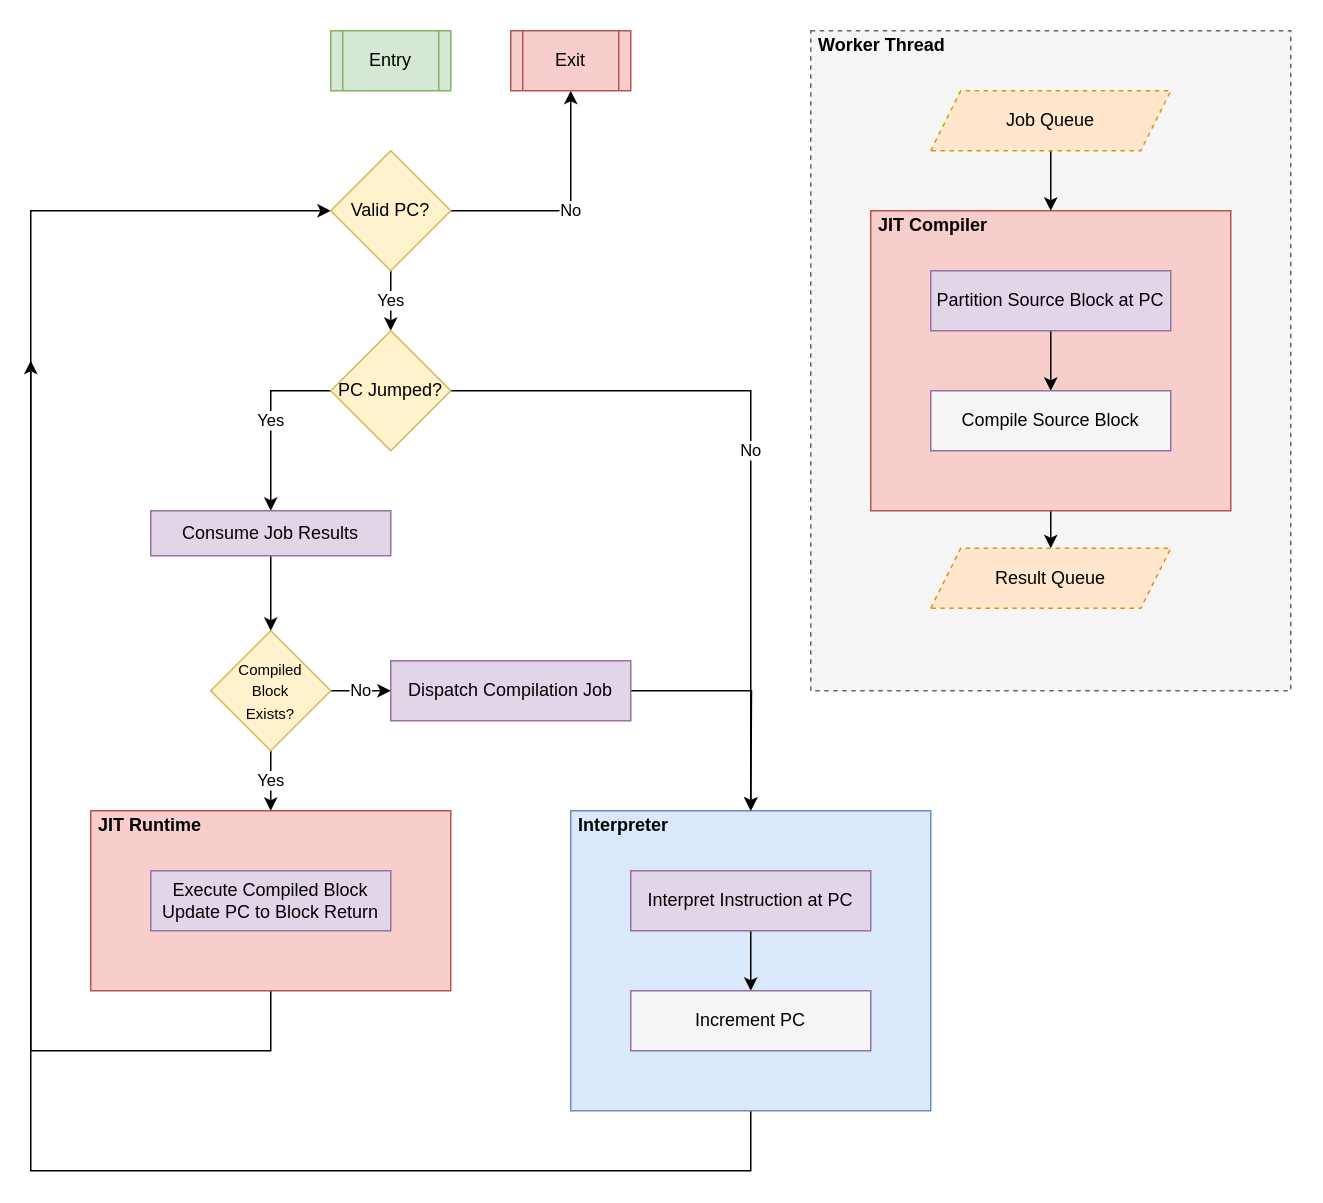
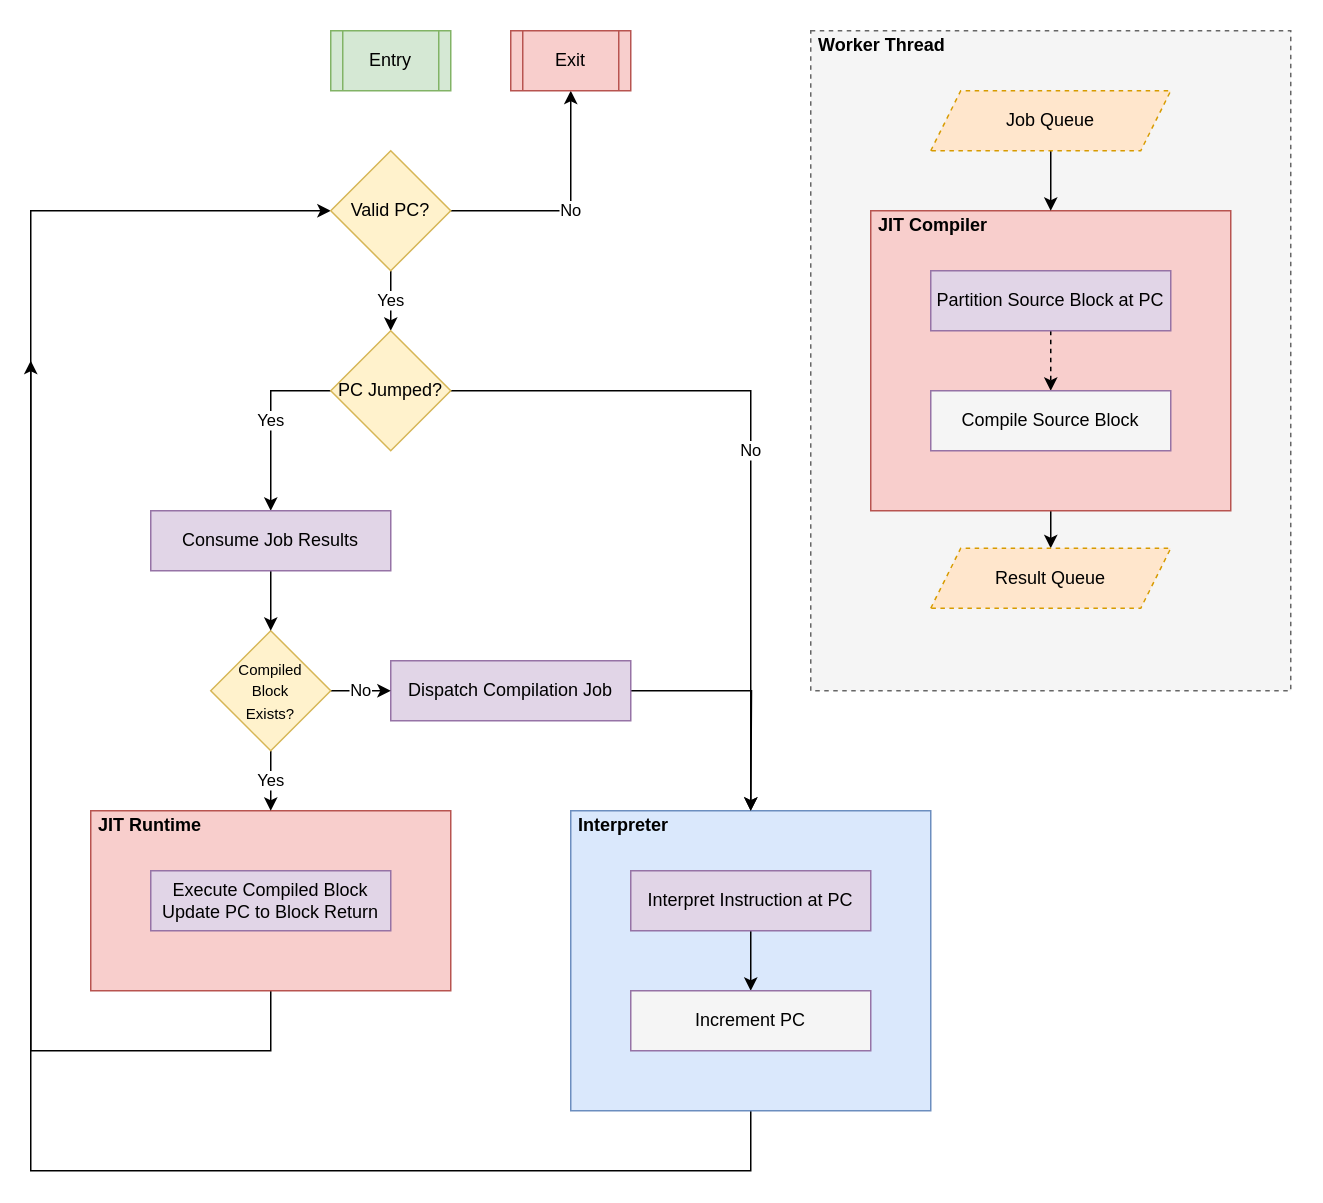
edge "Partition Source Block at PC" -> "Compile Source Block": style solid -> dashed
node "Consume Job Results": size 240x45 -> 240x60
